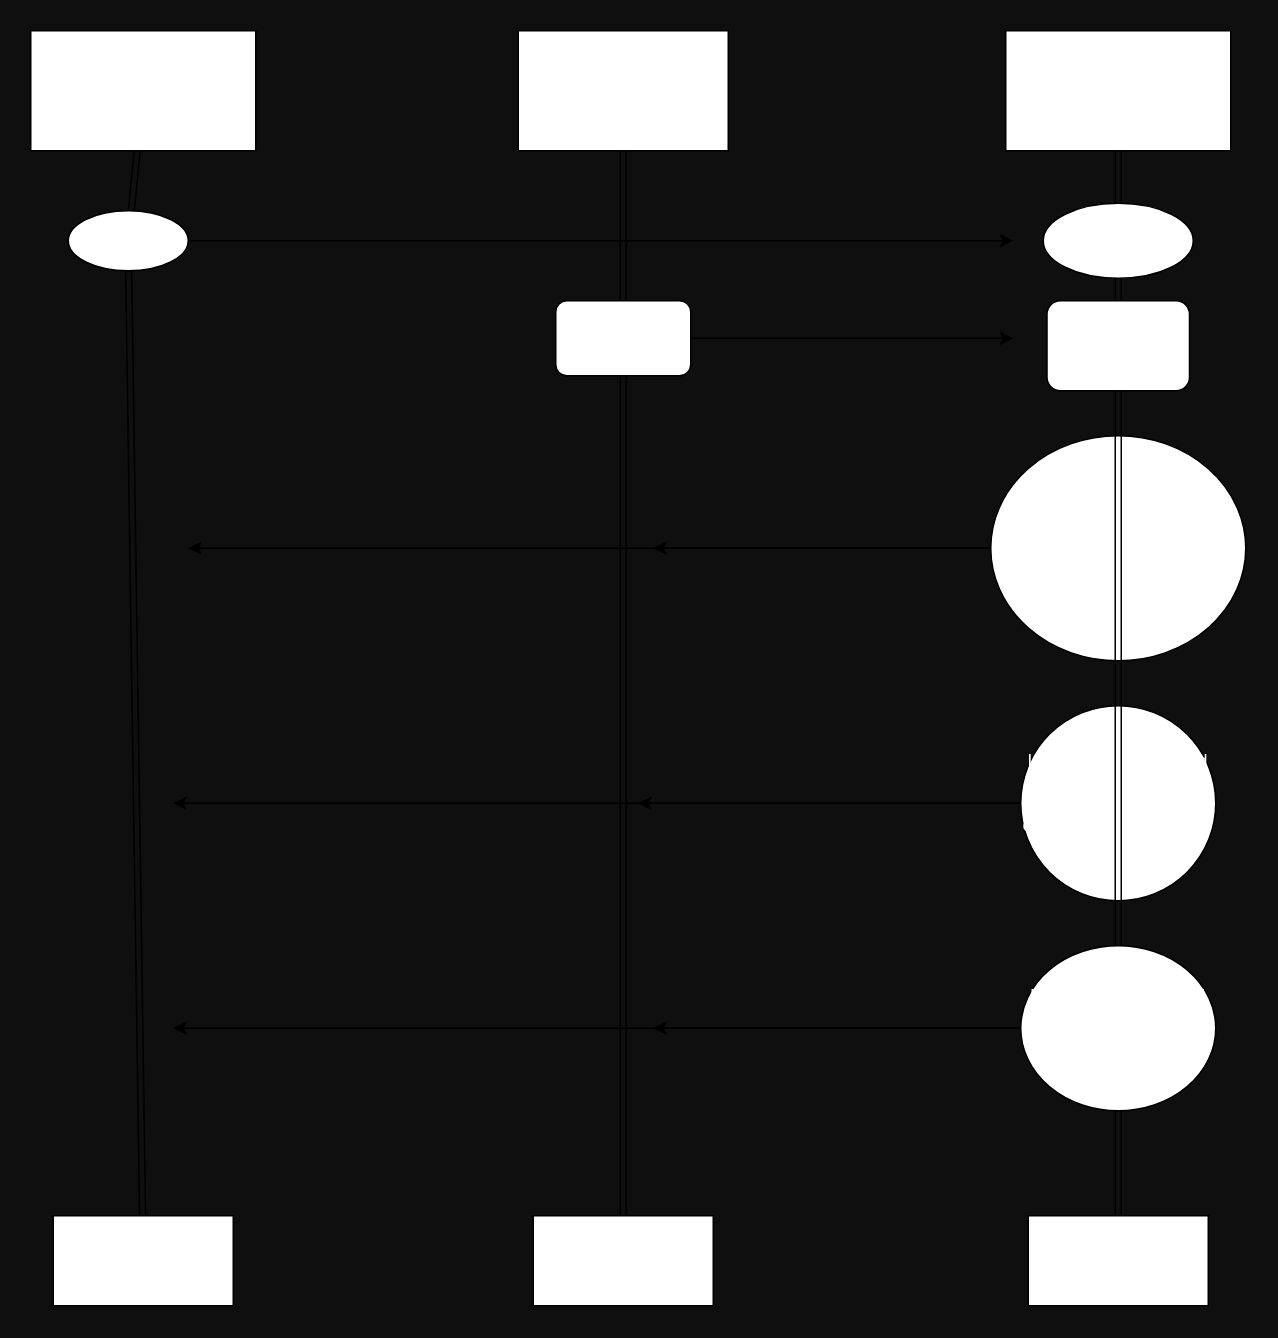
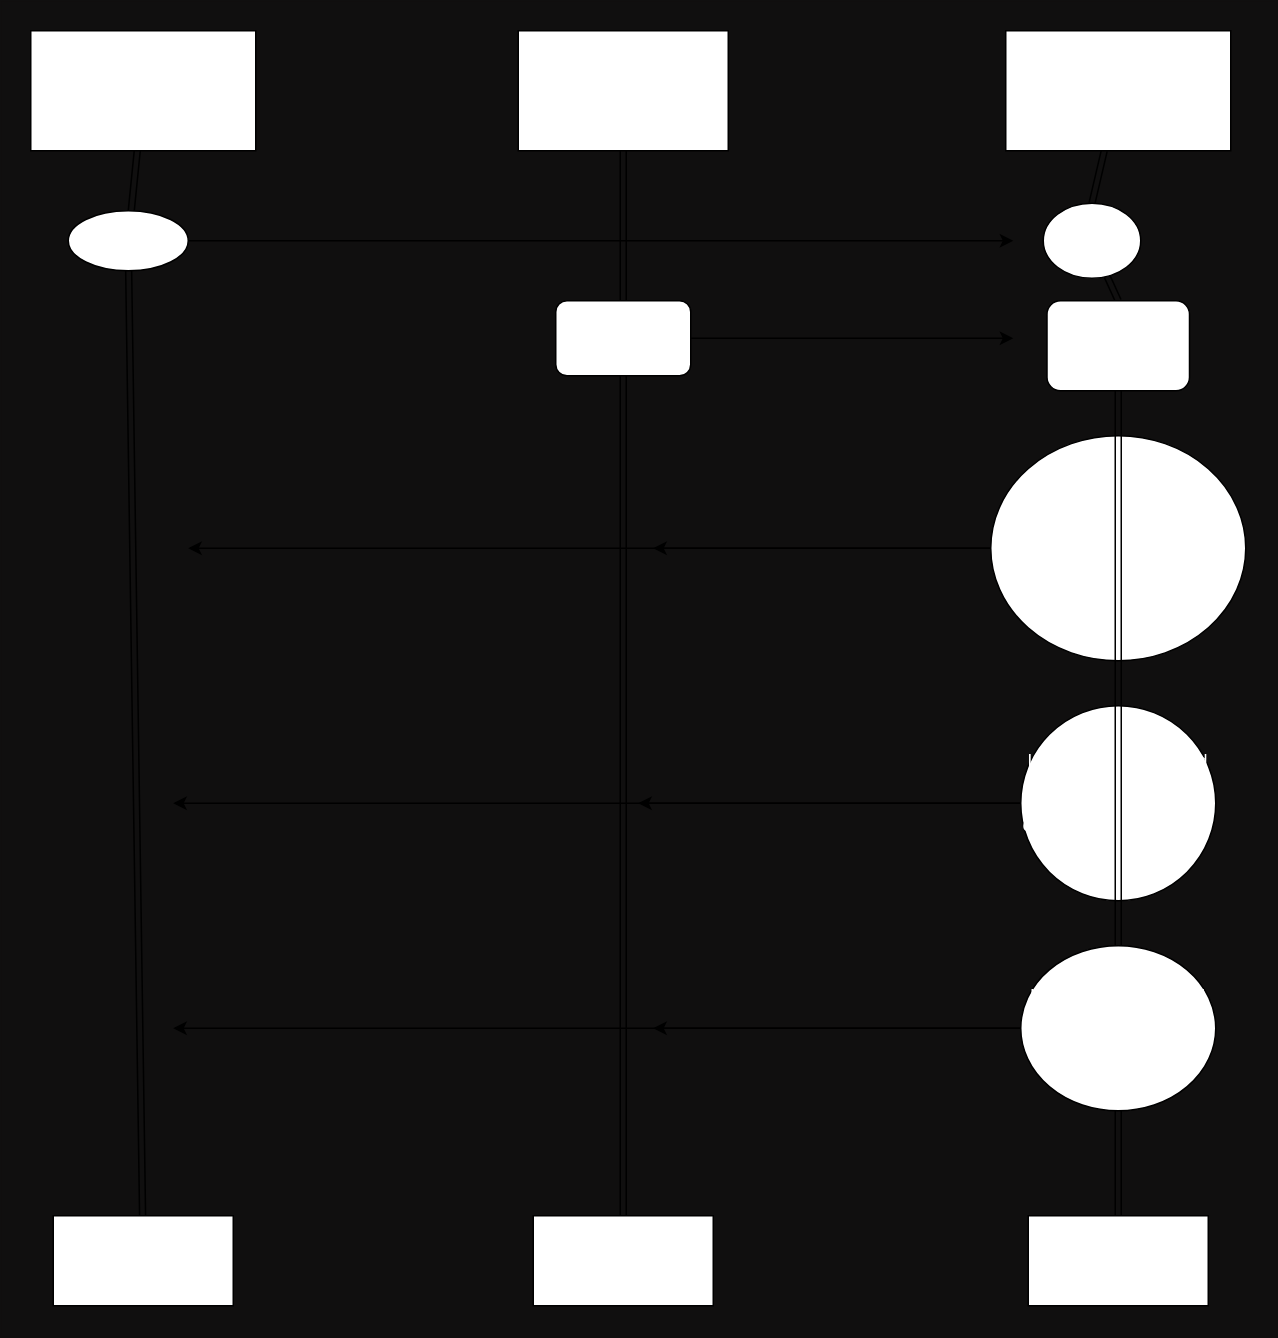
node "Import Arrays": size 150x75 -> 98x75
